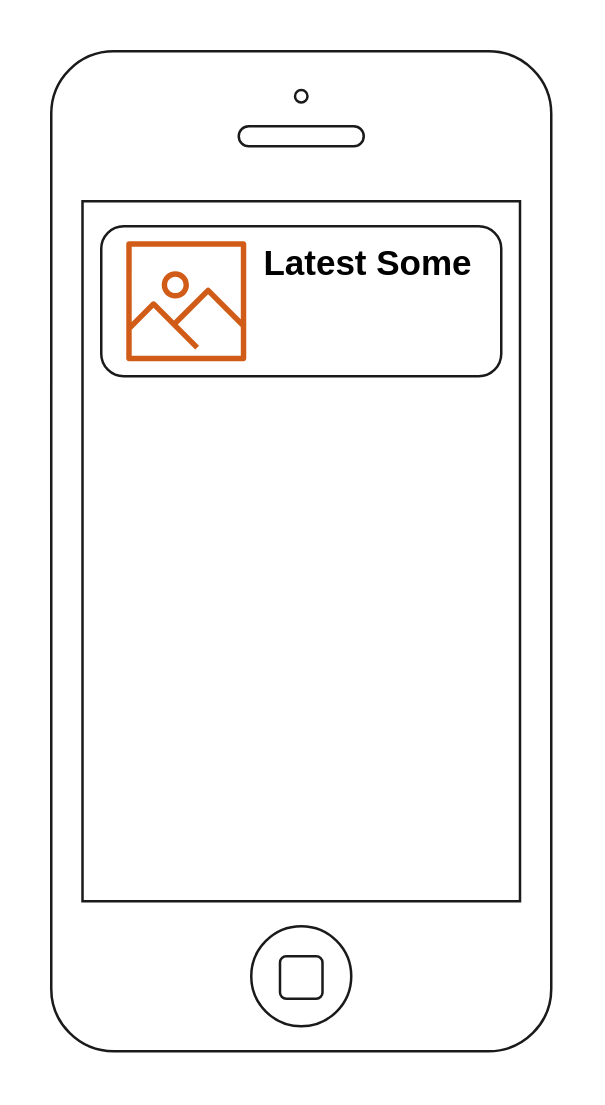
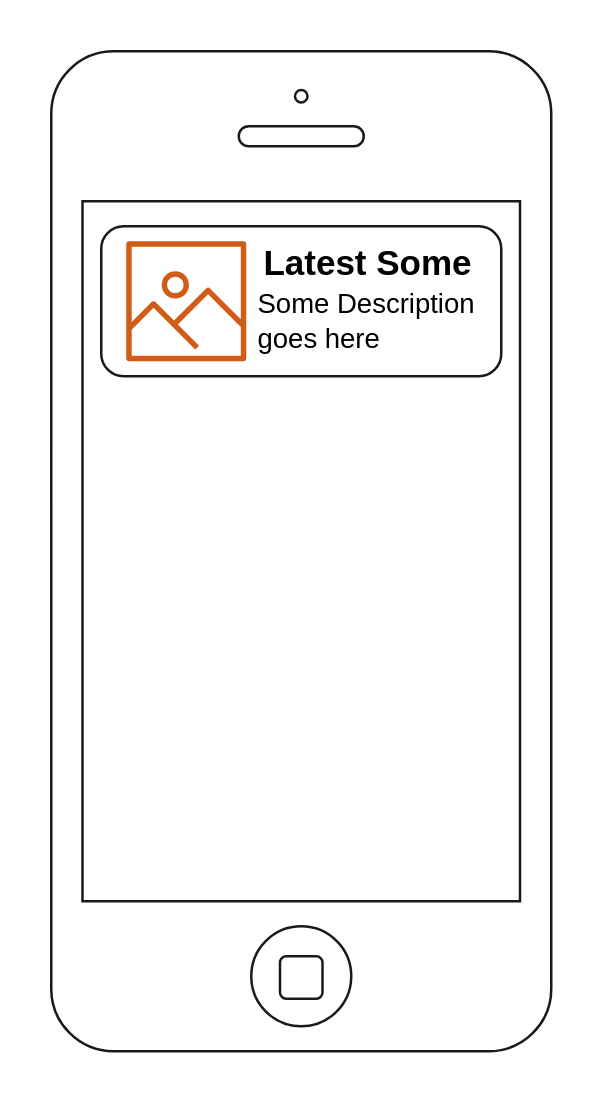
node "Some Description goes here": added
